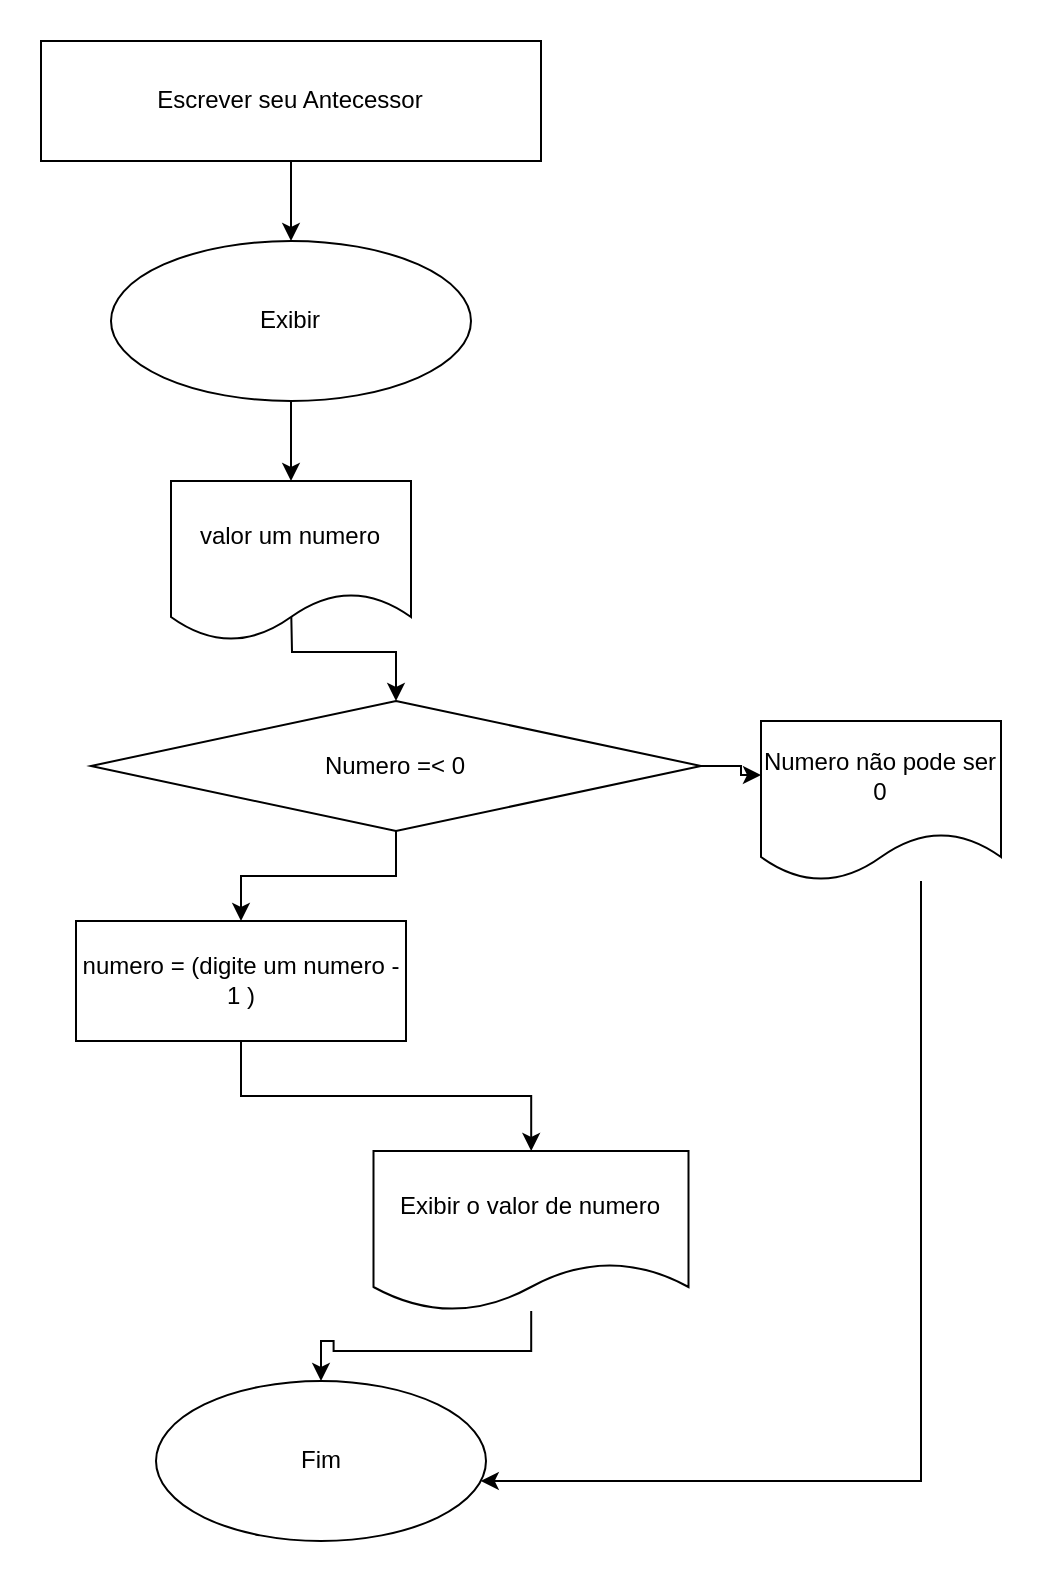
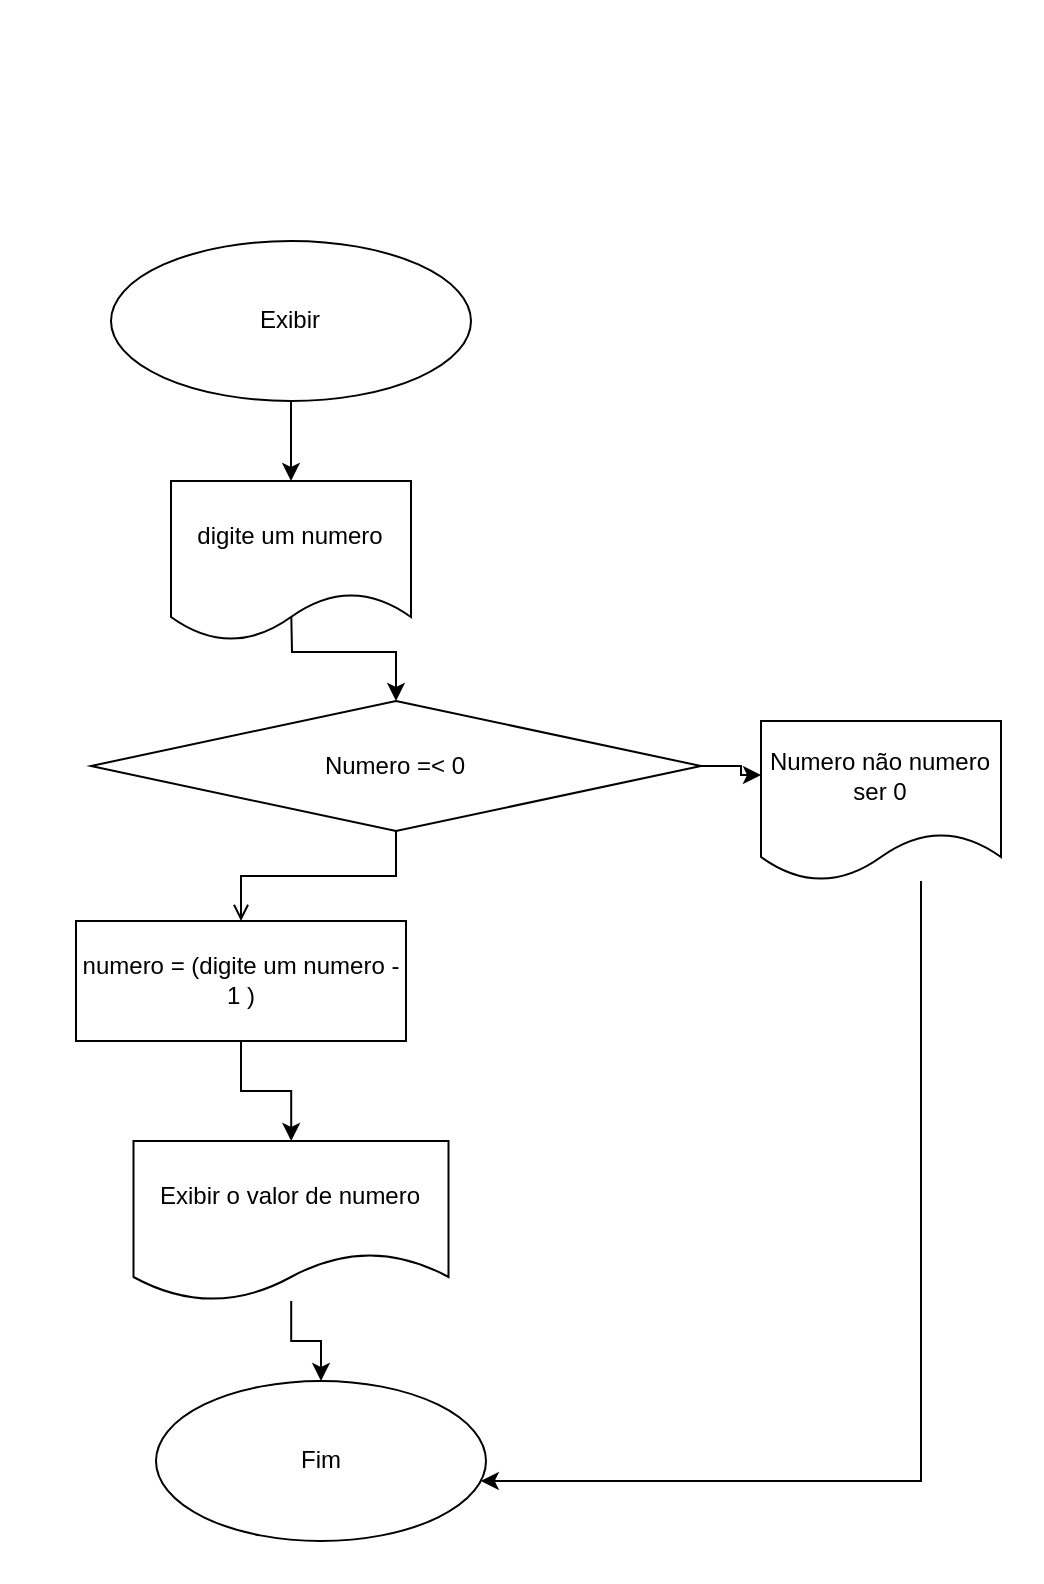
node "Escrever seu Antecessor": removed
edge "Escrever seu Antecessor" -> "Exibir": removed
node "valor um numero": label "valor um numero" -> "digite um numero"
node "Numero não pode ser 0": label "Numero não pode ser 0" -> "Numero não numero ser 0"
edge "Numero =< 0" -> "numero = (digite um numero - 1 )": arrowhead classic -> open
node "Exibir o valor de numero": moved (531, 1231) -> (291, 1221)
